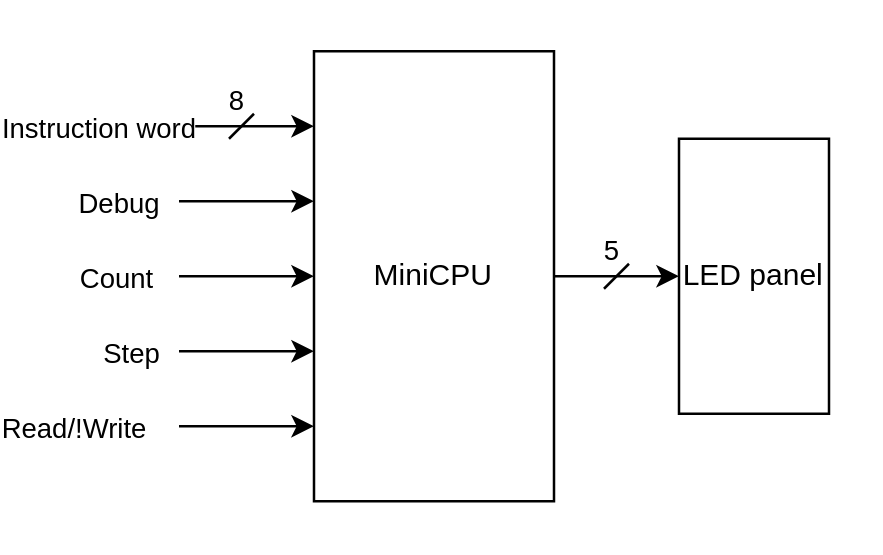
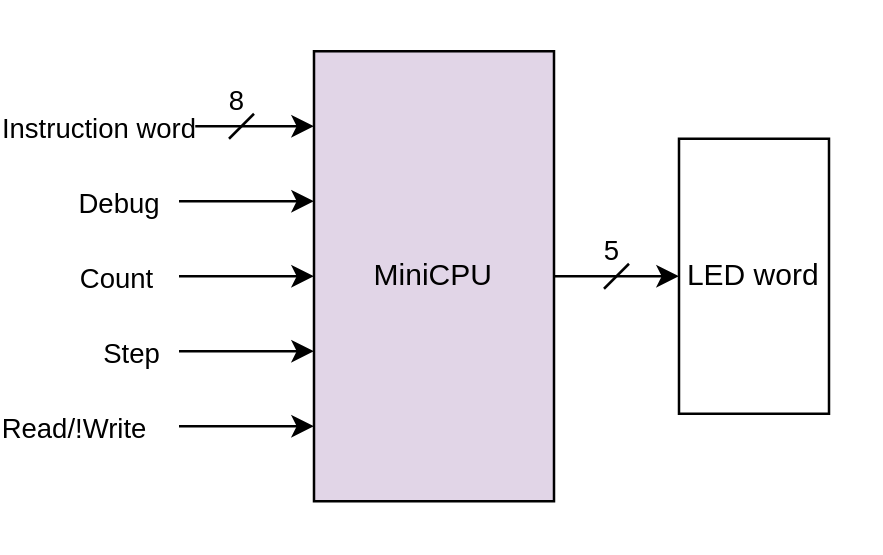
node "MiniCPU": fillcolor #ffffff -> #e1d5e7
node "LED panel": label "LED panel" -> "LED word"
